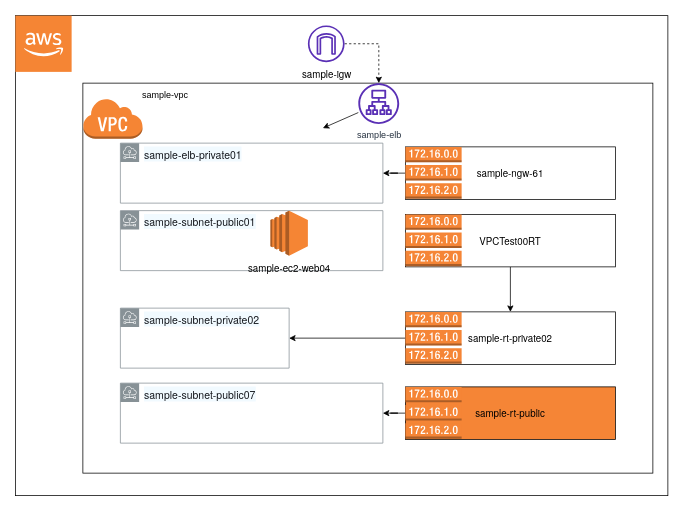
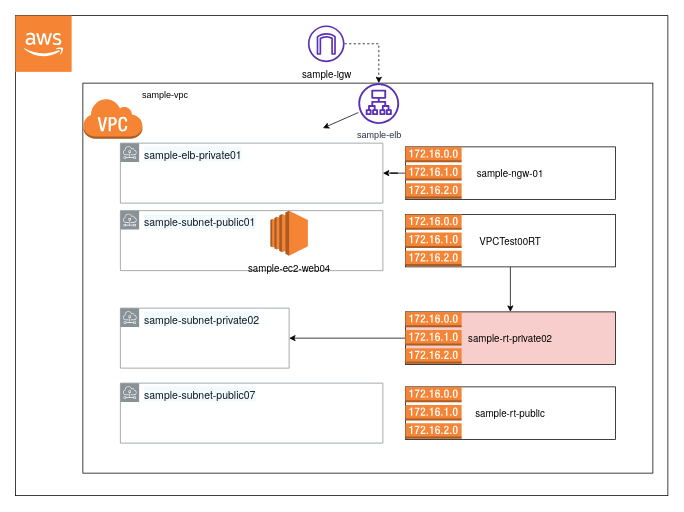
node "sample-ngw-61": label "sample-ngw-61" -> "sample-ngw-01"
node "sample-rt-private02": fillcolor #ffffff -> #f8cecc
edge "sample-rt-public" -> "sample-subnet-public07": removed
node "sample-rt-public": fillcolor #f58536 -> #ffffff
